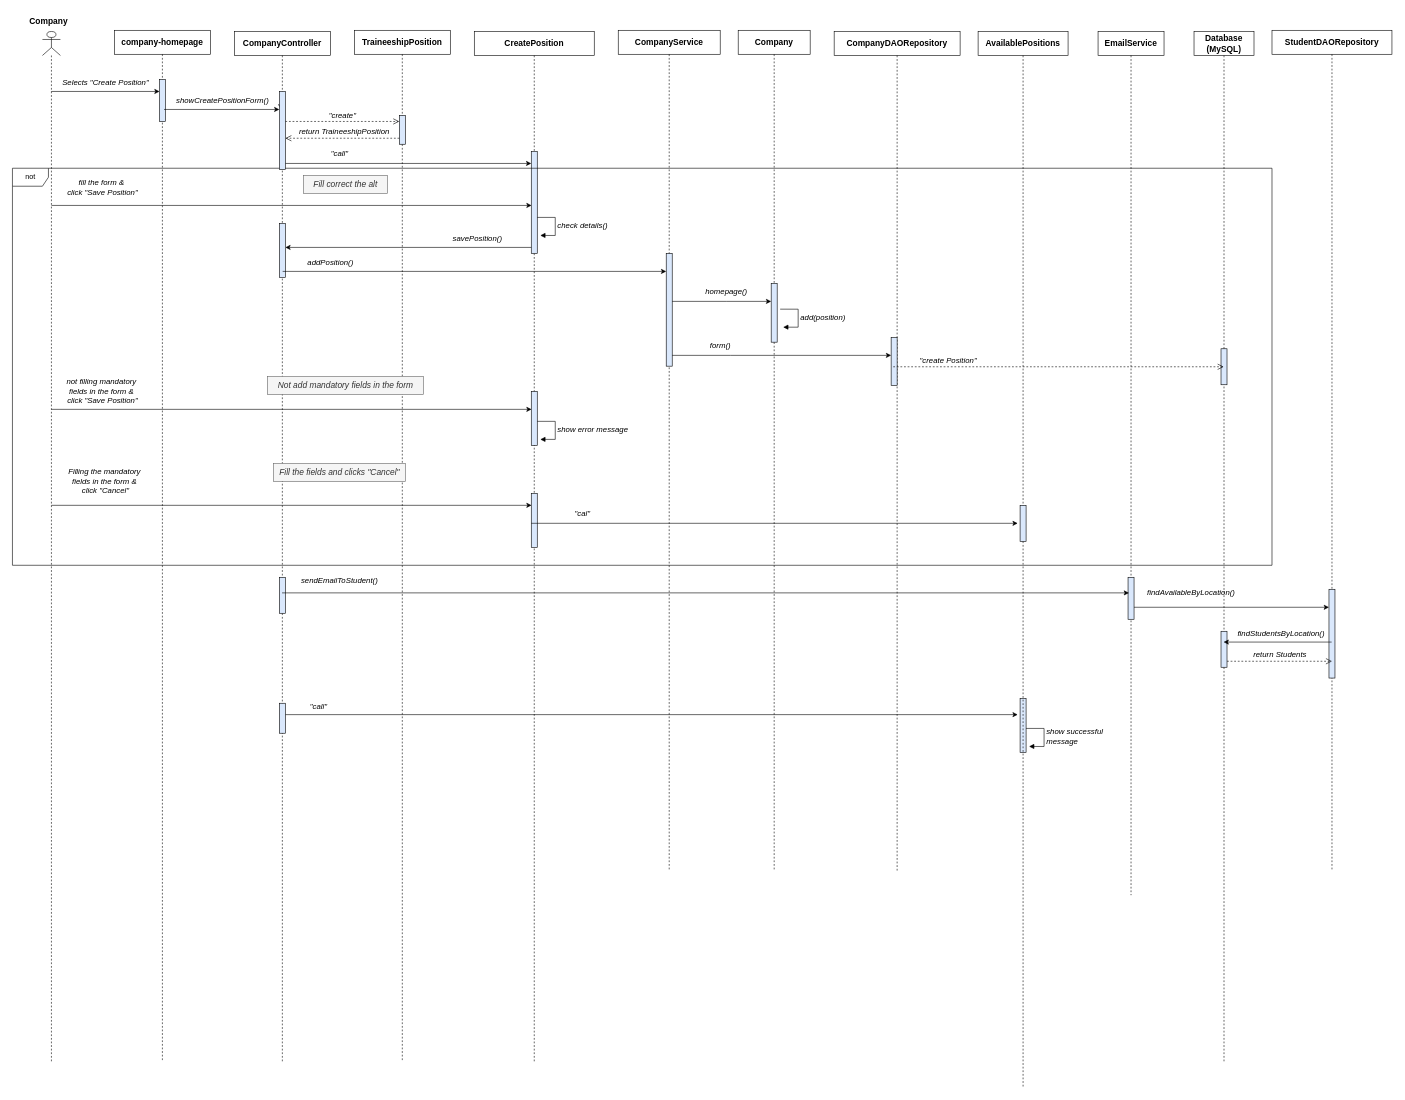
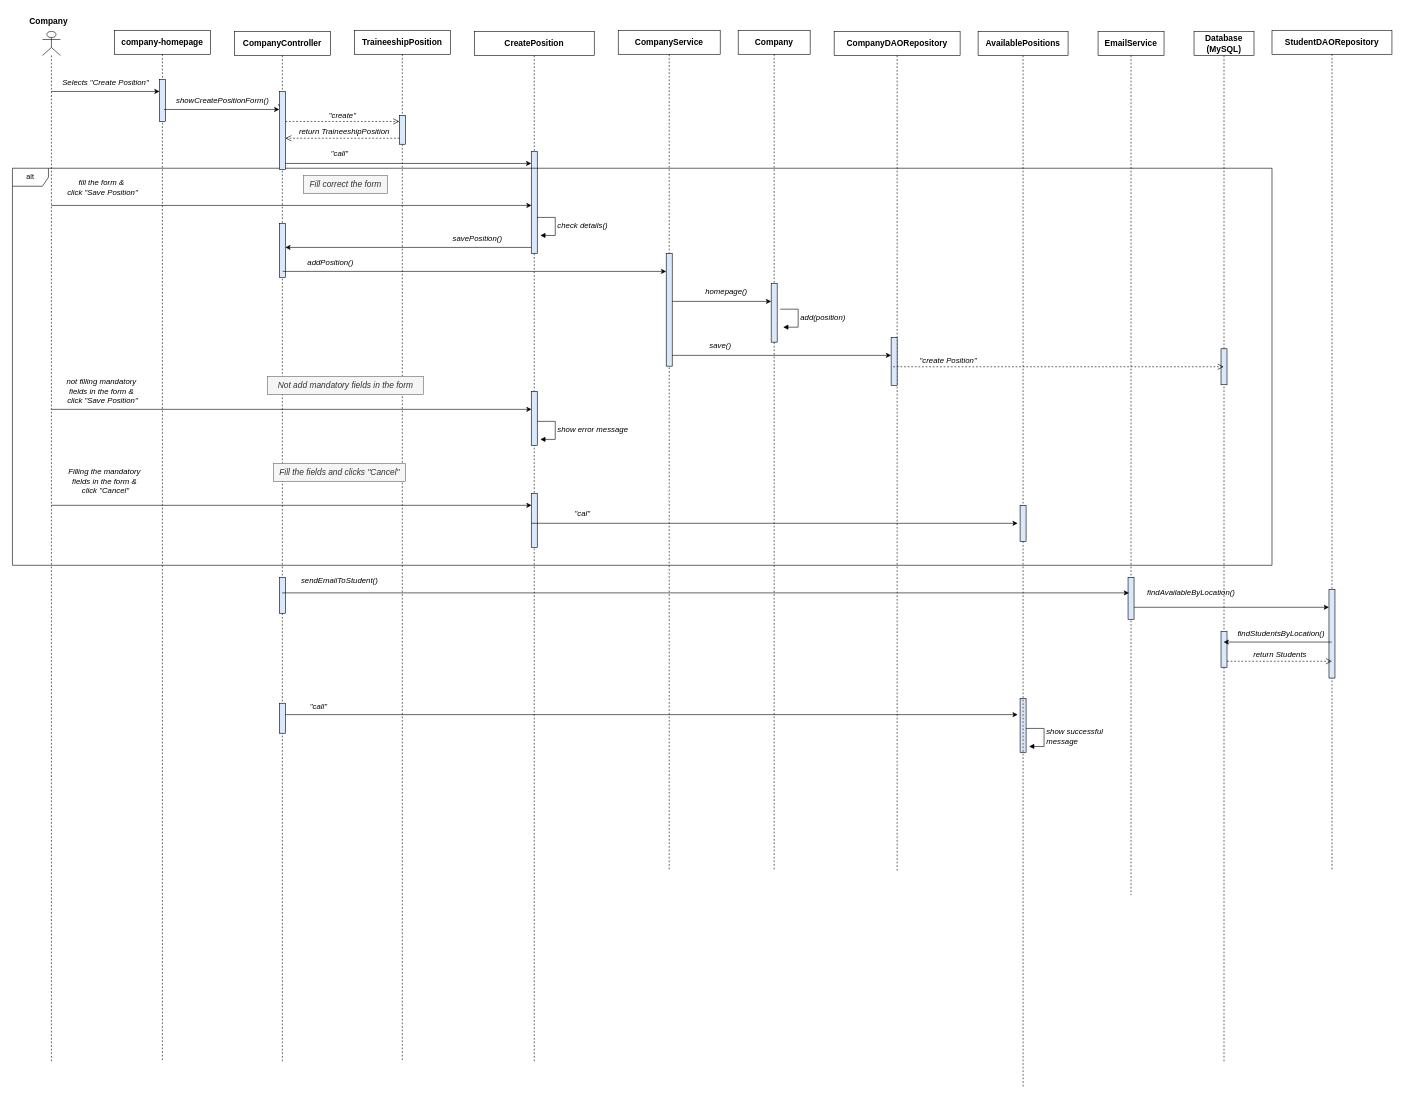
node "not": label "not" -> "alt"
node "Fill correct the alt": label "Fill correct the alt" -> "Fill correct the form"
node "form()": label "form()" -> "save()"
